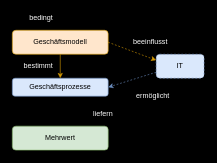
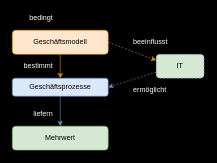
node "IT": fillcolor #dae8fc -> #d5e8d4
node "ermöglicht": moved (159, 96) -> (156, 90)
node "liefern": moved (93, 114) -> (33, 114)
edge "Geschäftsprozesse" -> "Mehrwert": added
